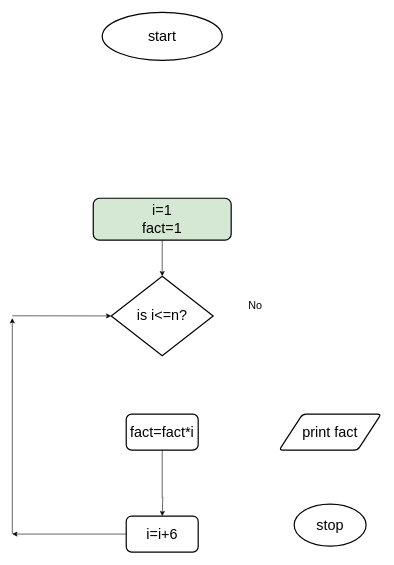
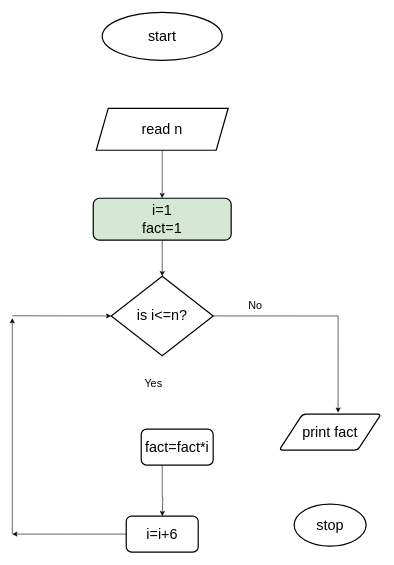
node "read n": added
edge "read n" -> "i=1 fact=1": added
node "Yes": added
edge "is i<=n?" -> "print fact": added
node "fact=fact*i": moved (162, 432) -> (177, 447)
